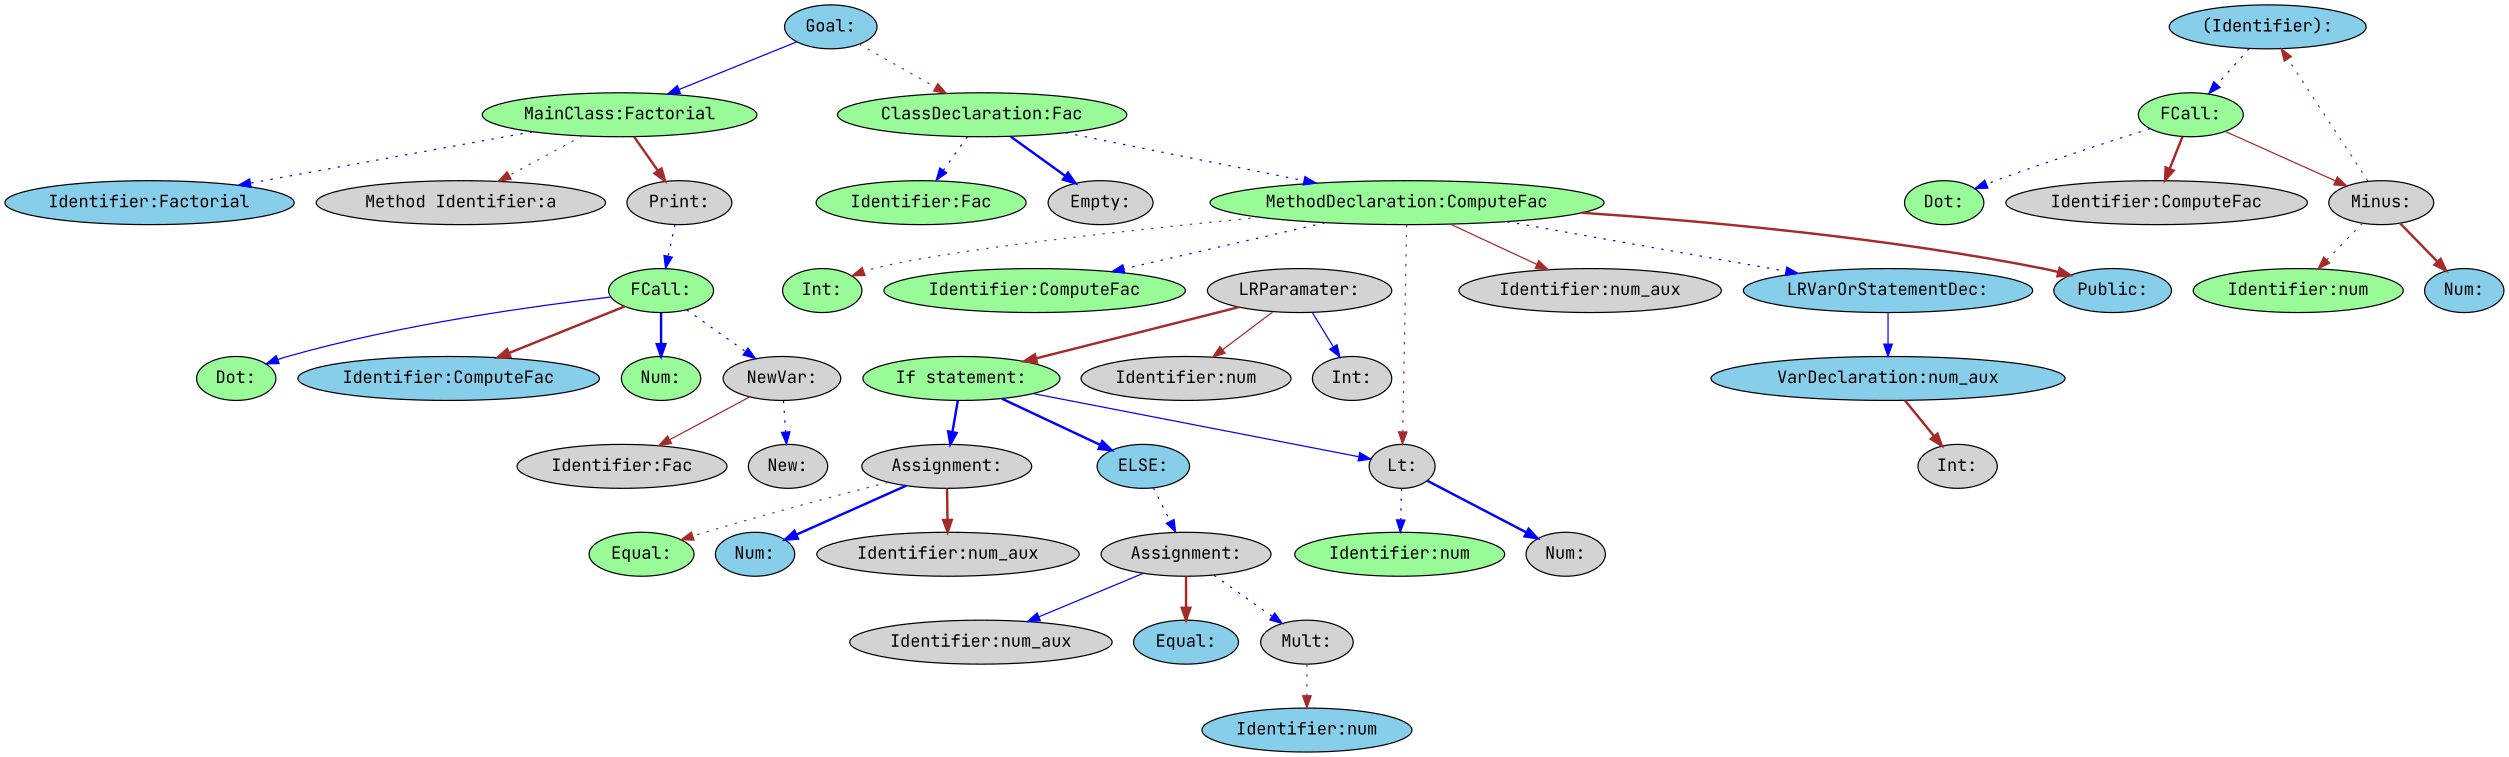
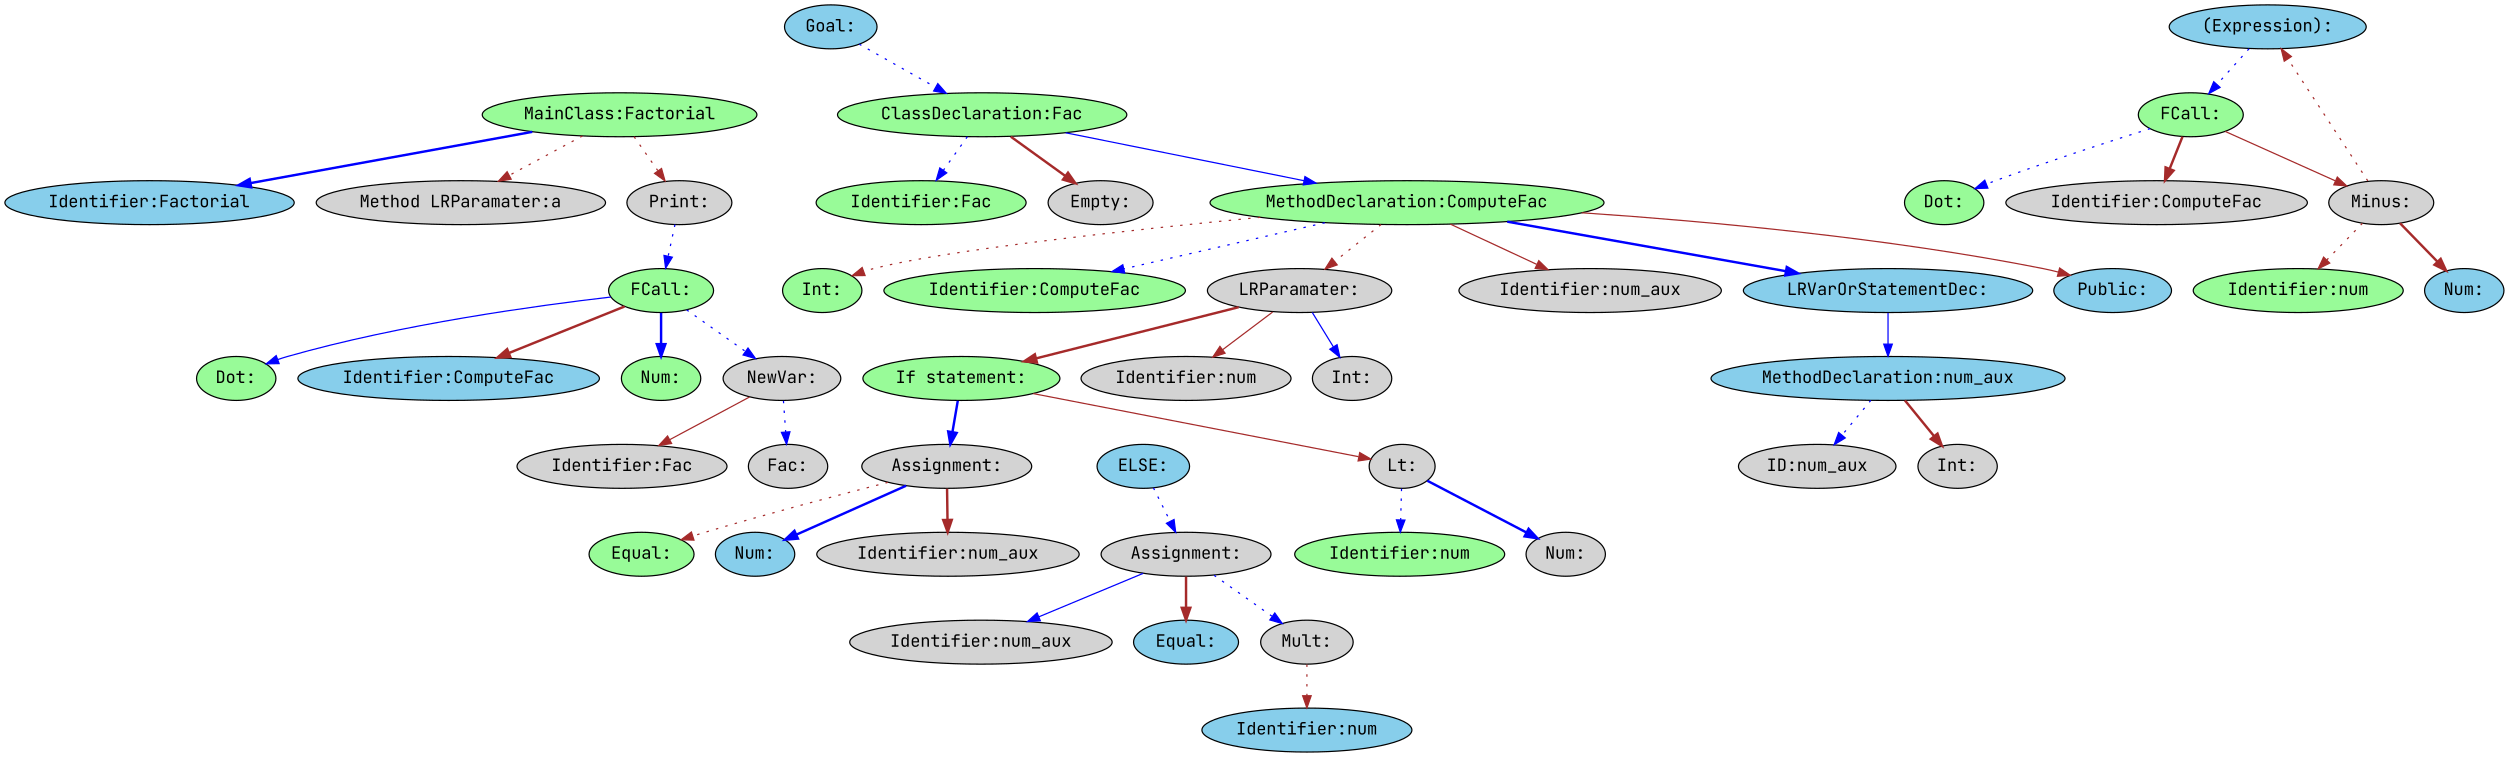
node "(Identifier):": label "(Identifier):" -> "(Expression):"
edge "Goal:" -> "MainClass:Factorial": removed
edge "Goal:" -> "ClassDeclaration:Fac": color brown -> blue
edge "MainClass:Factorial" -> "Print:": style bold -> dotted
edge "ClassDeclaration:Fac" -> "Empty:": color blue -> brown
edge "MainClass:Factorial" -> "Identifier:Factorial": style dotted -> bold
edge "ClassDeclaration:Fac" -> "MethodDeclaration:ComputeFac": style dotted -> solid
node "Method Identifier:a": label "Method Identifier:a" -> "Method LRParamater:a"
edge "MethodDeclaration:ComputeFac" -> "Public:": style bold -> solid
edge "MethodDeclaration:ComputeFac" -> "LRVarOrStatementDec:": style dotted -> bold
edge "MethodDeclaration:ComputeFac" -> "Lt:": now "MethodDeclaration:ComputeFac" -> "LRParamater:"
node "VarDeclaration:num_aux": label "VarDeclaration:num_aux" -> "MethodDeclaration:num_aux"
edge "If statement:" -> "ELSE:": removed
edge "If statement:" -> "Lt:": color blue -> brown
node "New:": label "New:" -> "Fac:"
node "ID:num_aux": added
